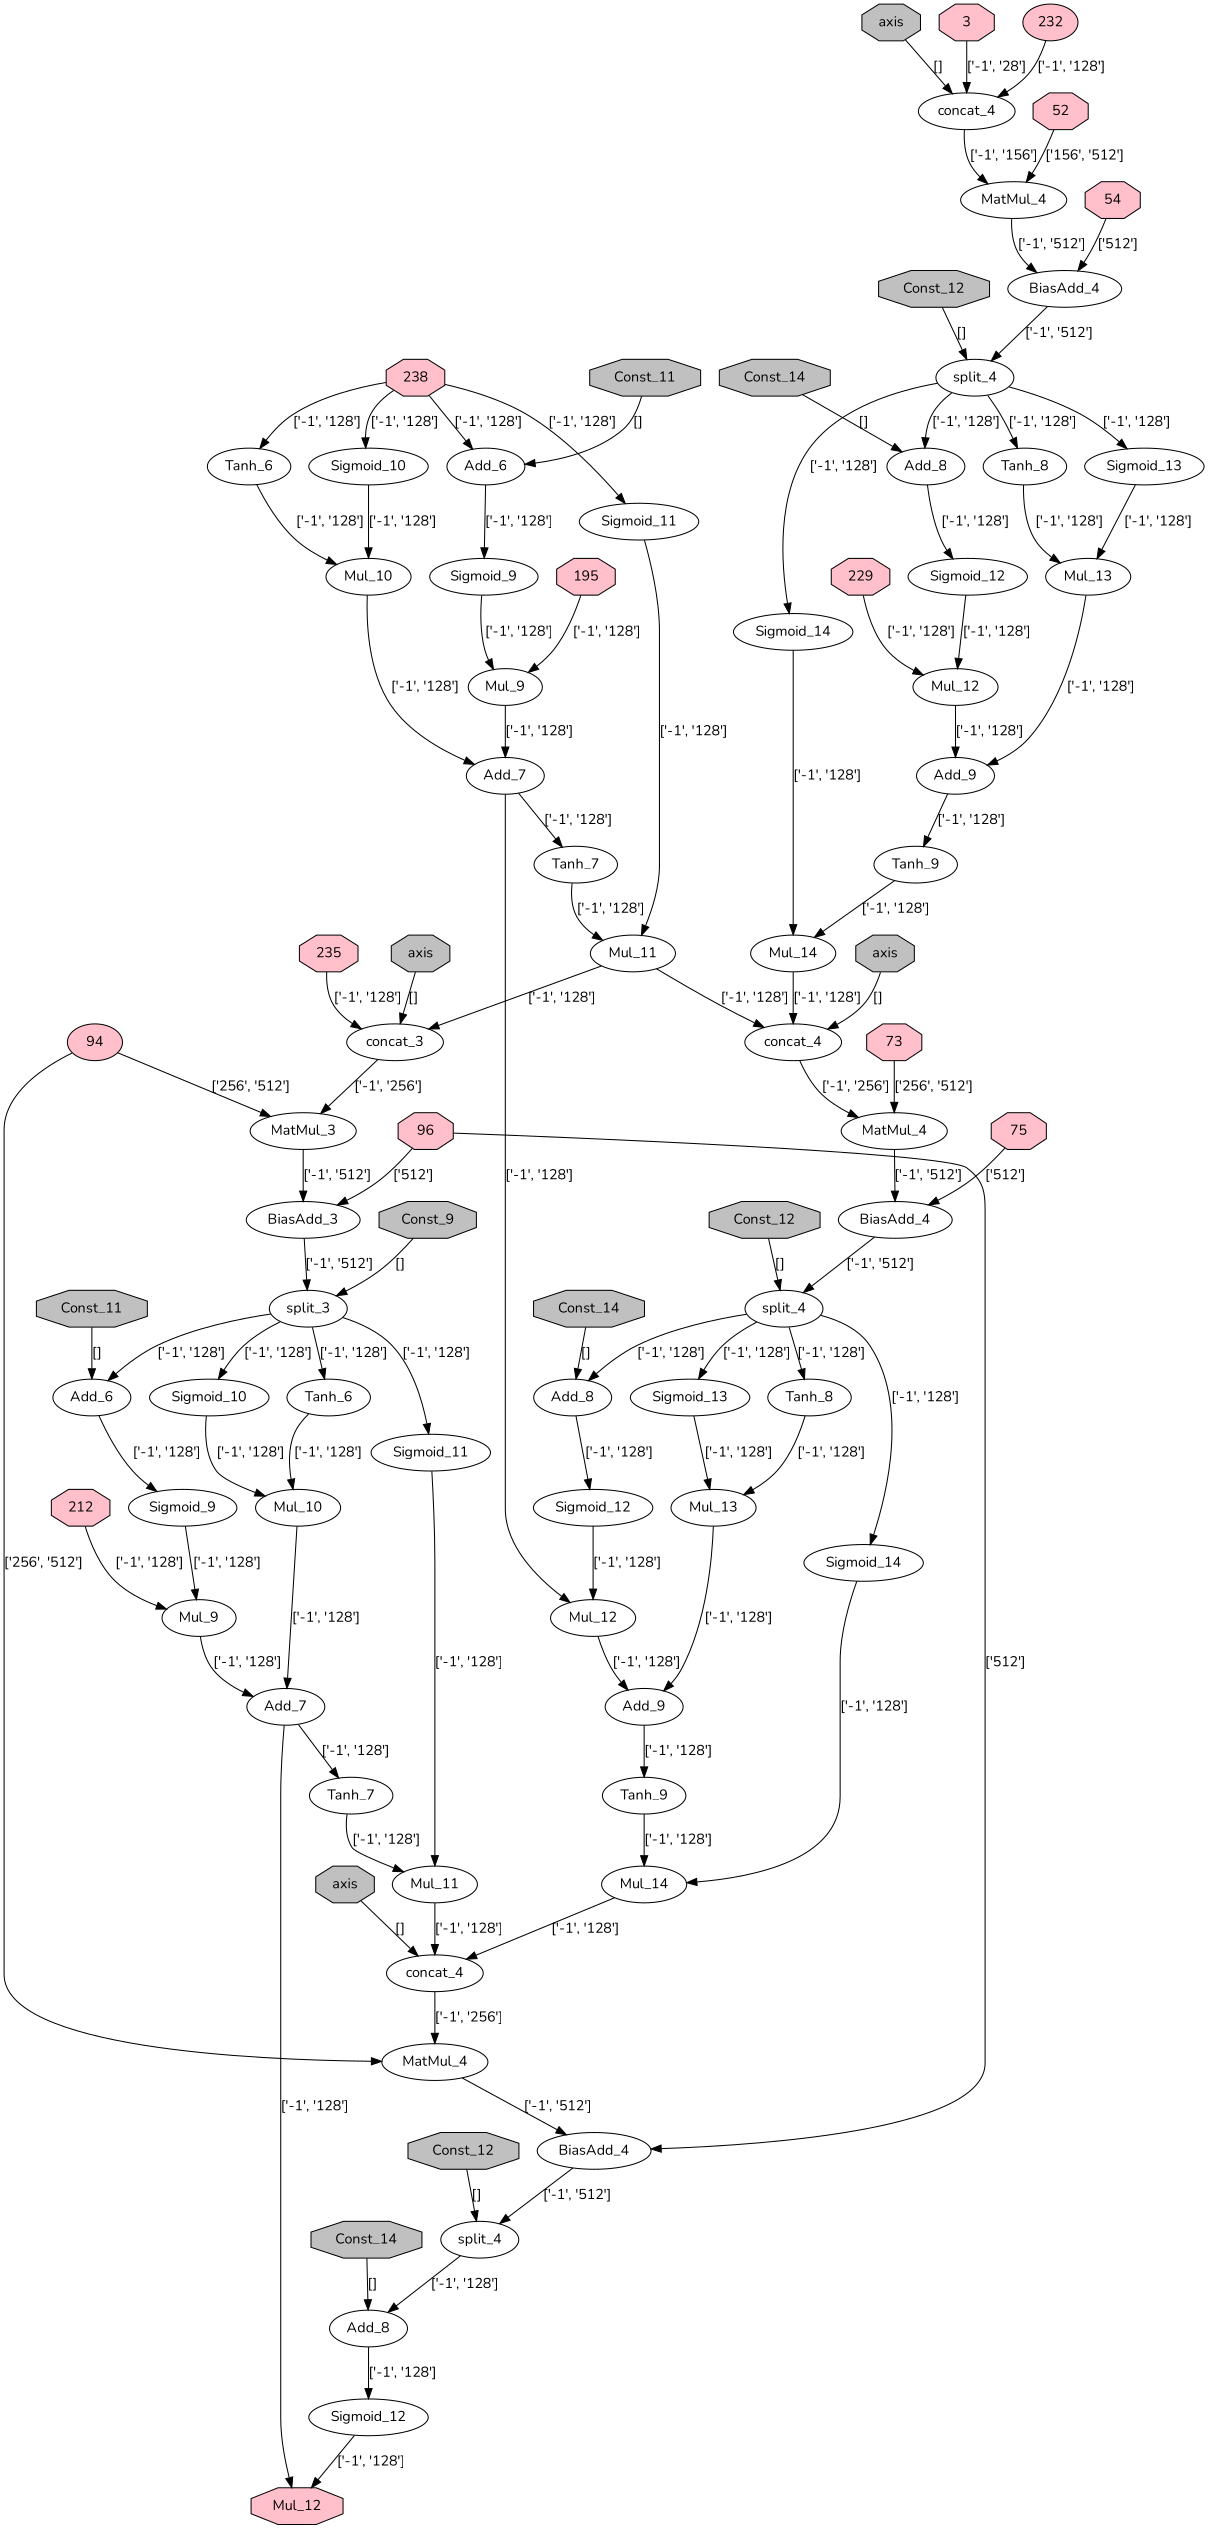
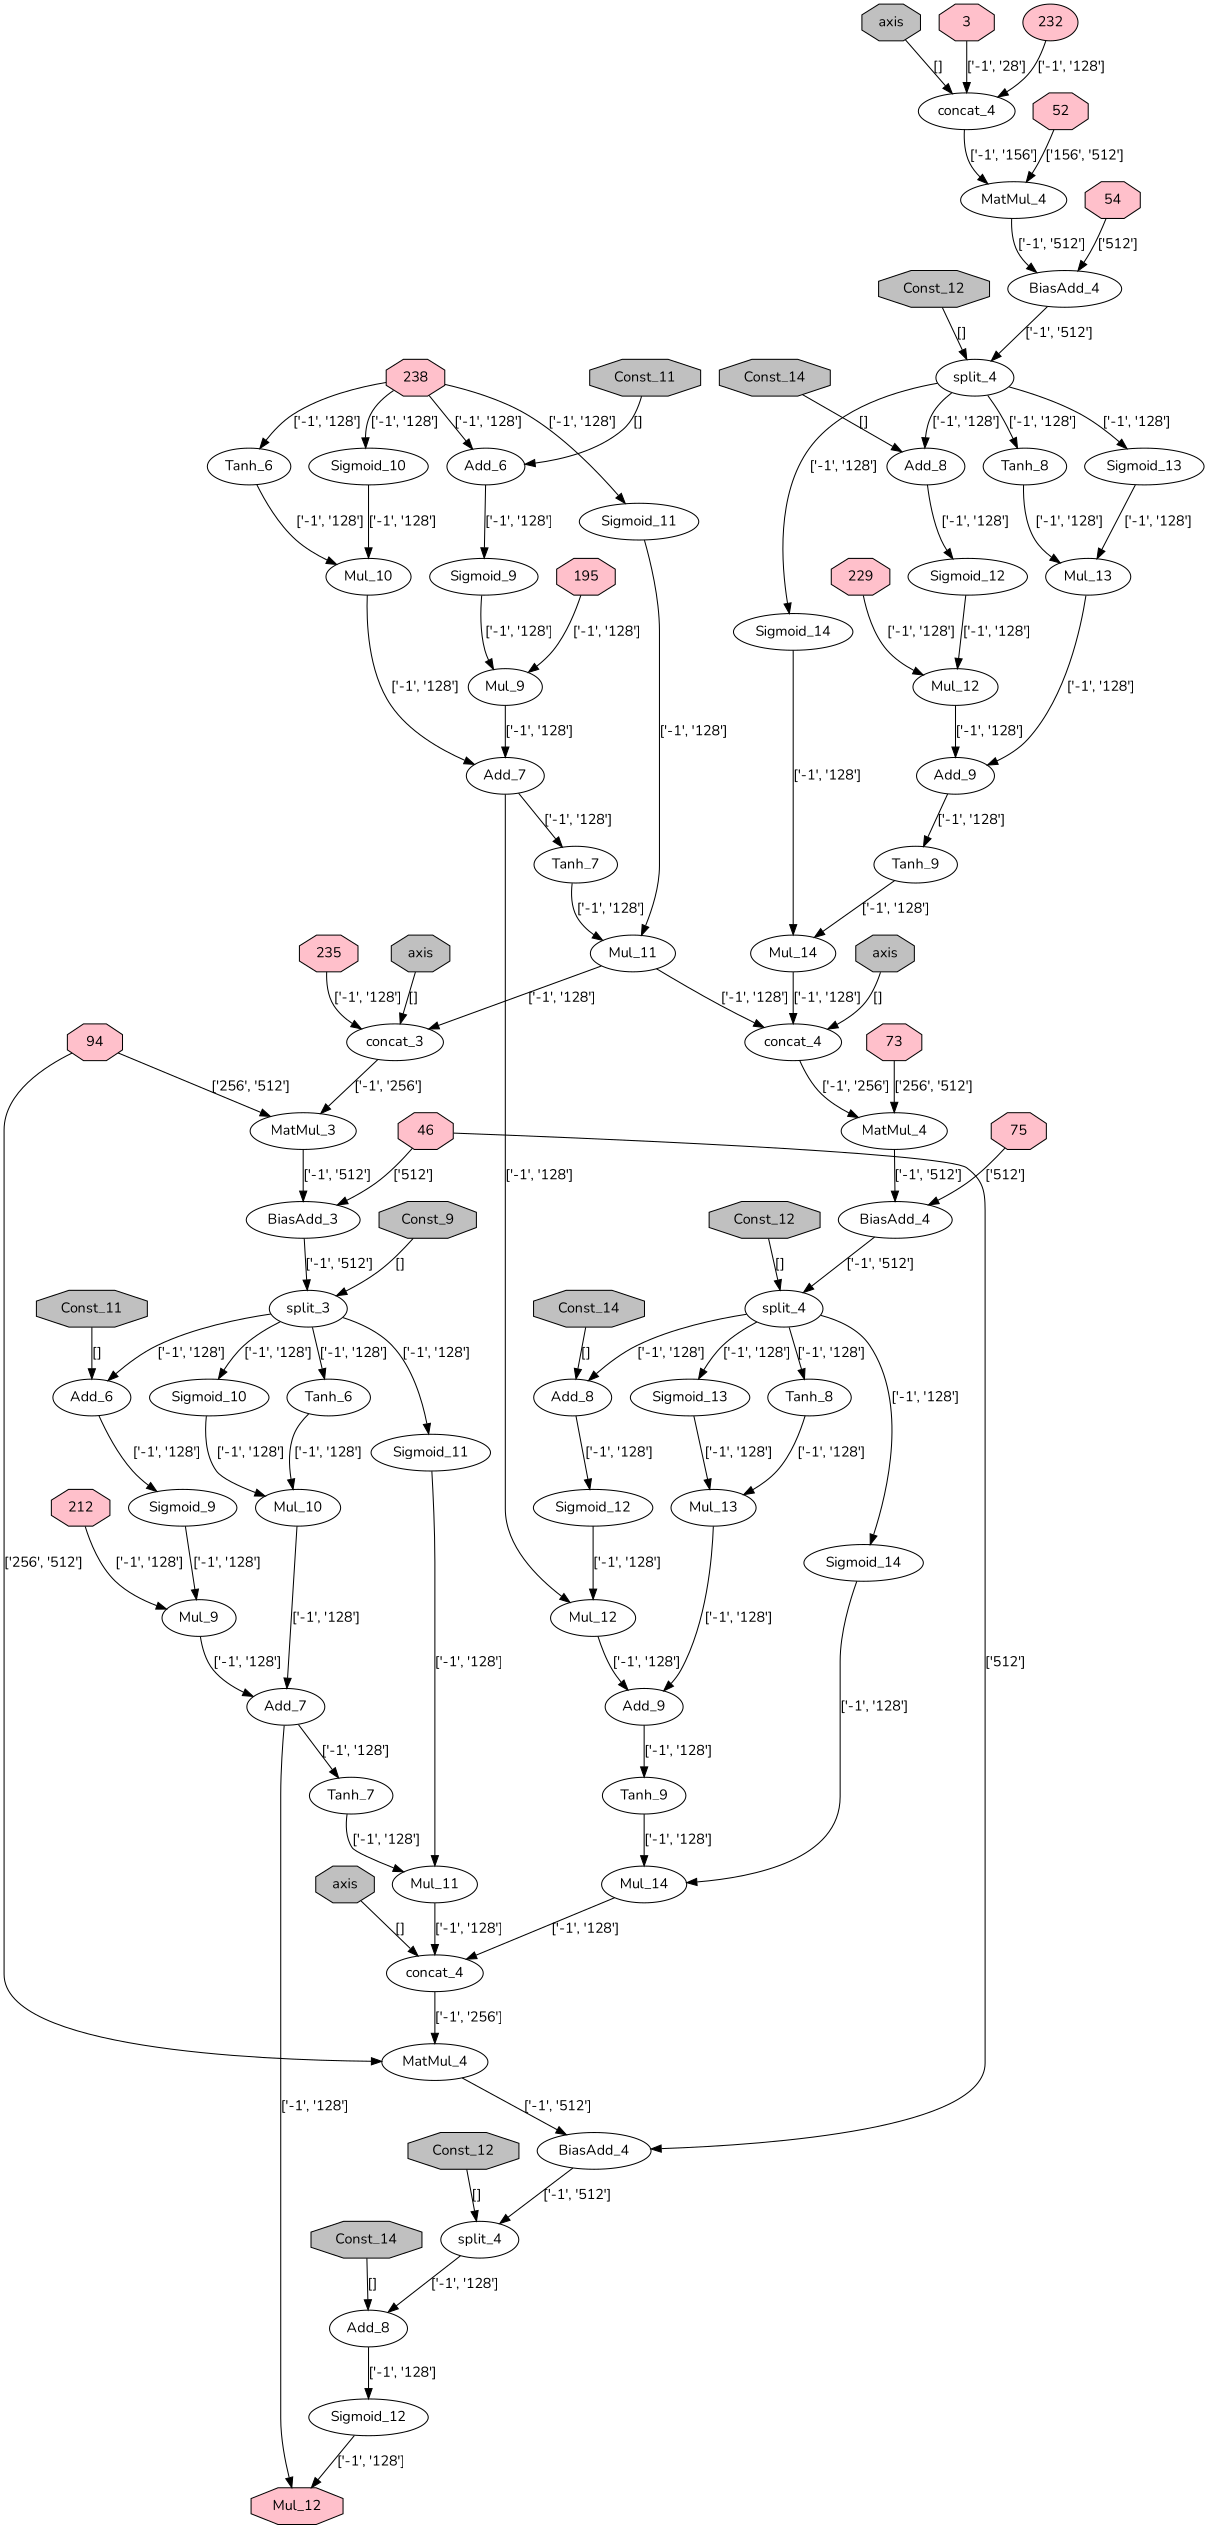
node "94": shape ellipse -> octagon
node "96": label "96" -> "46"
